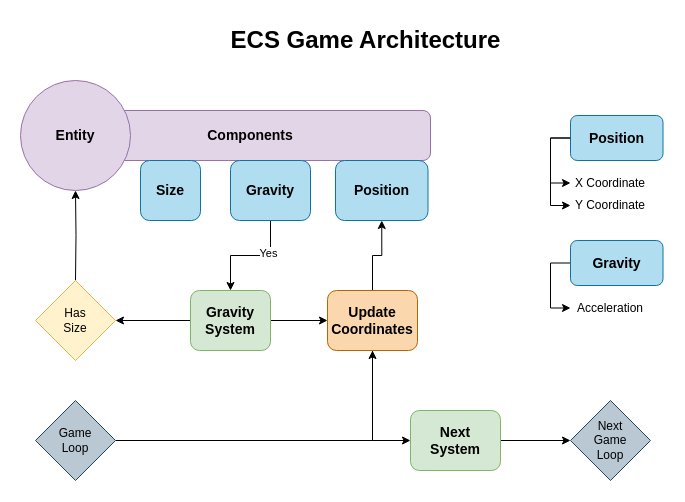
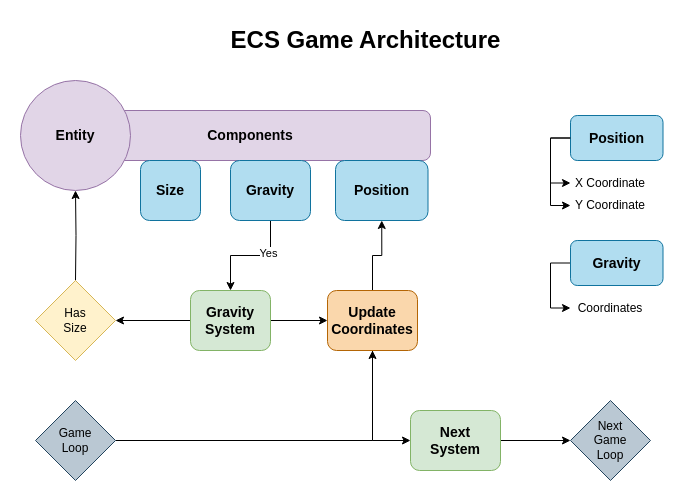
node "Acceleration": label "Acceleration" -> "Coordinates"
